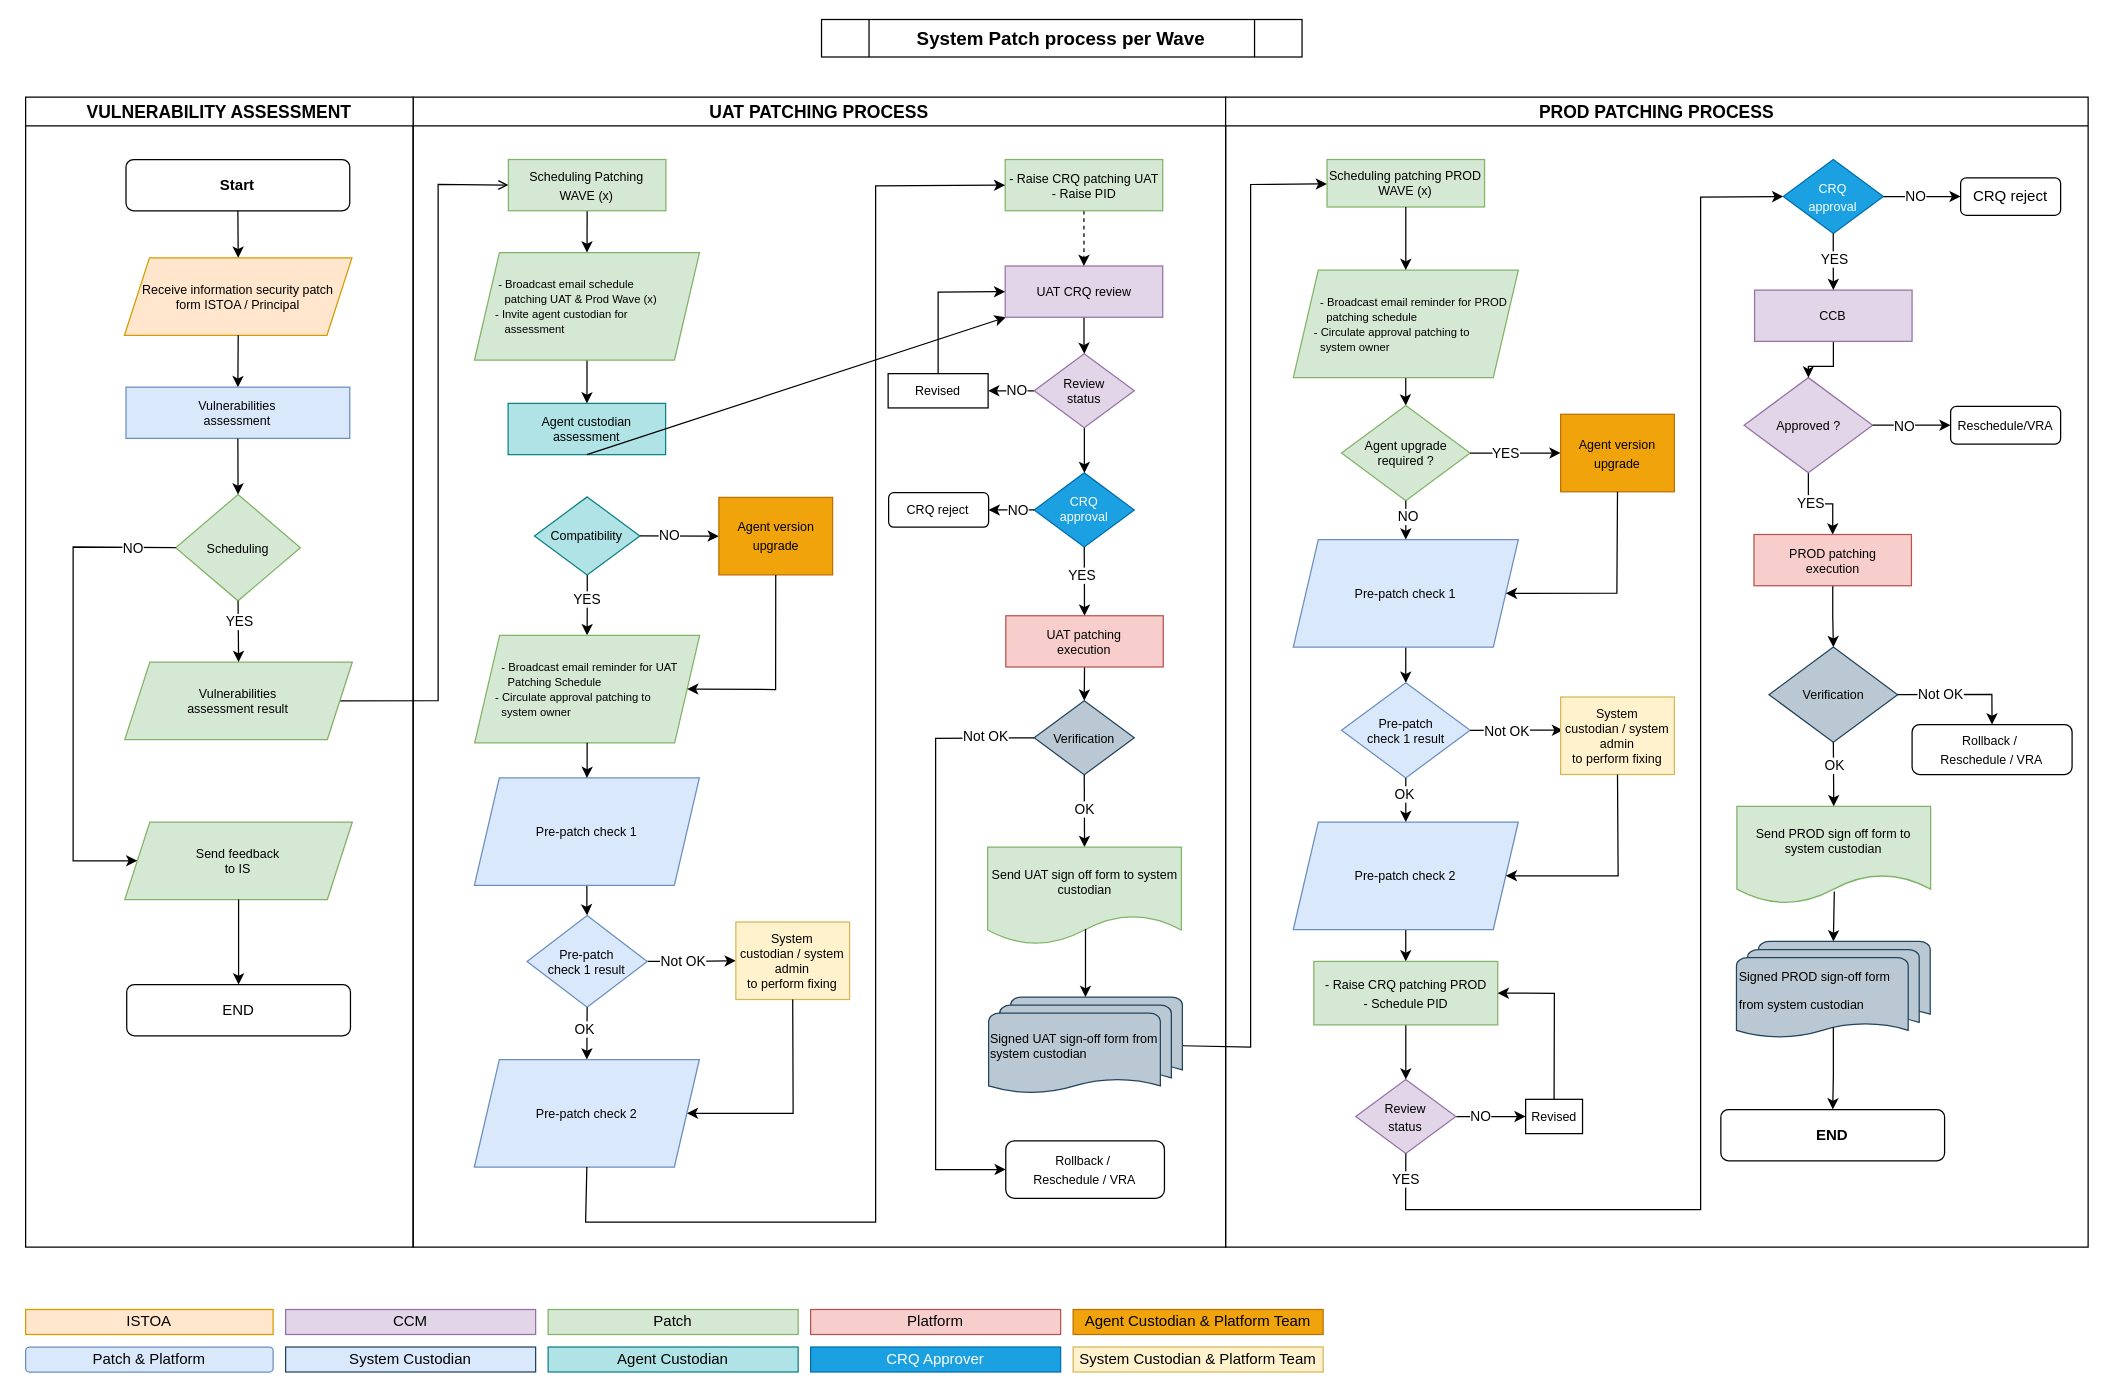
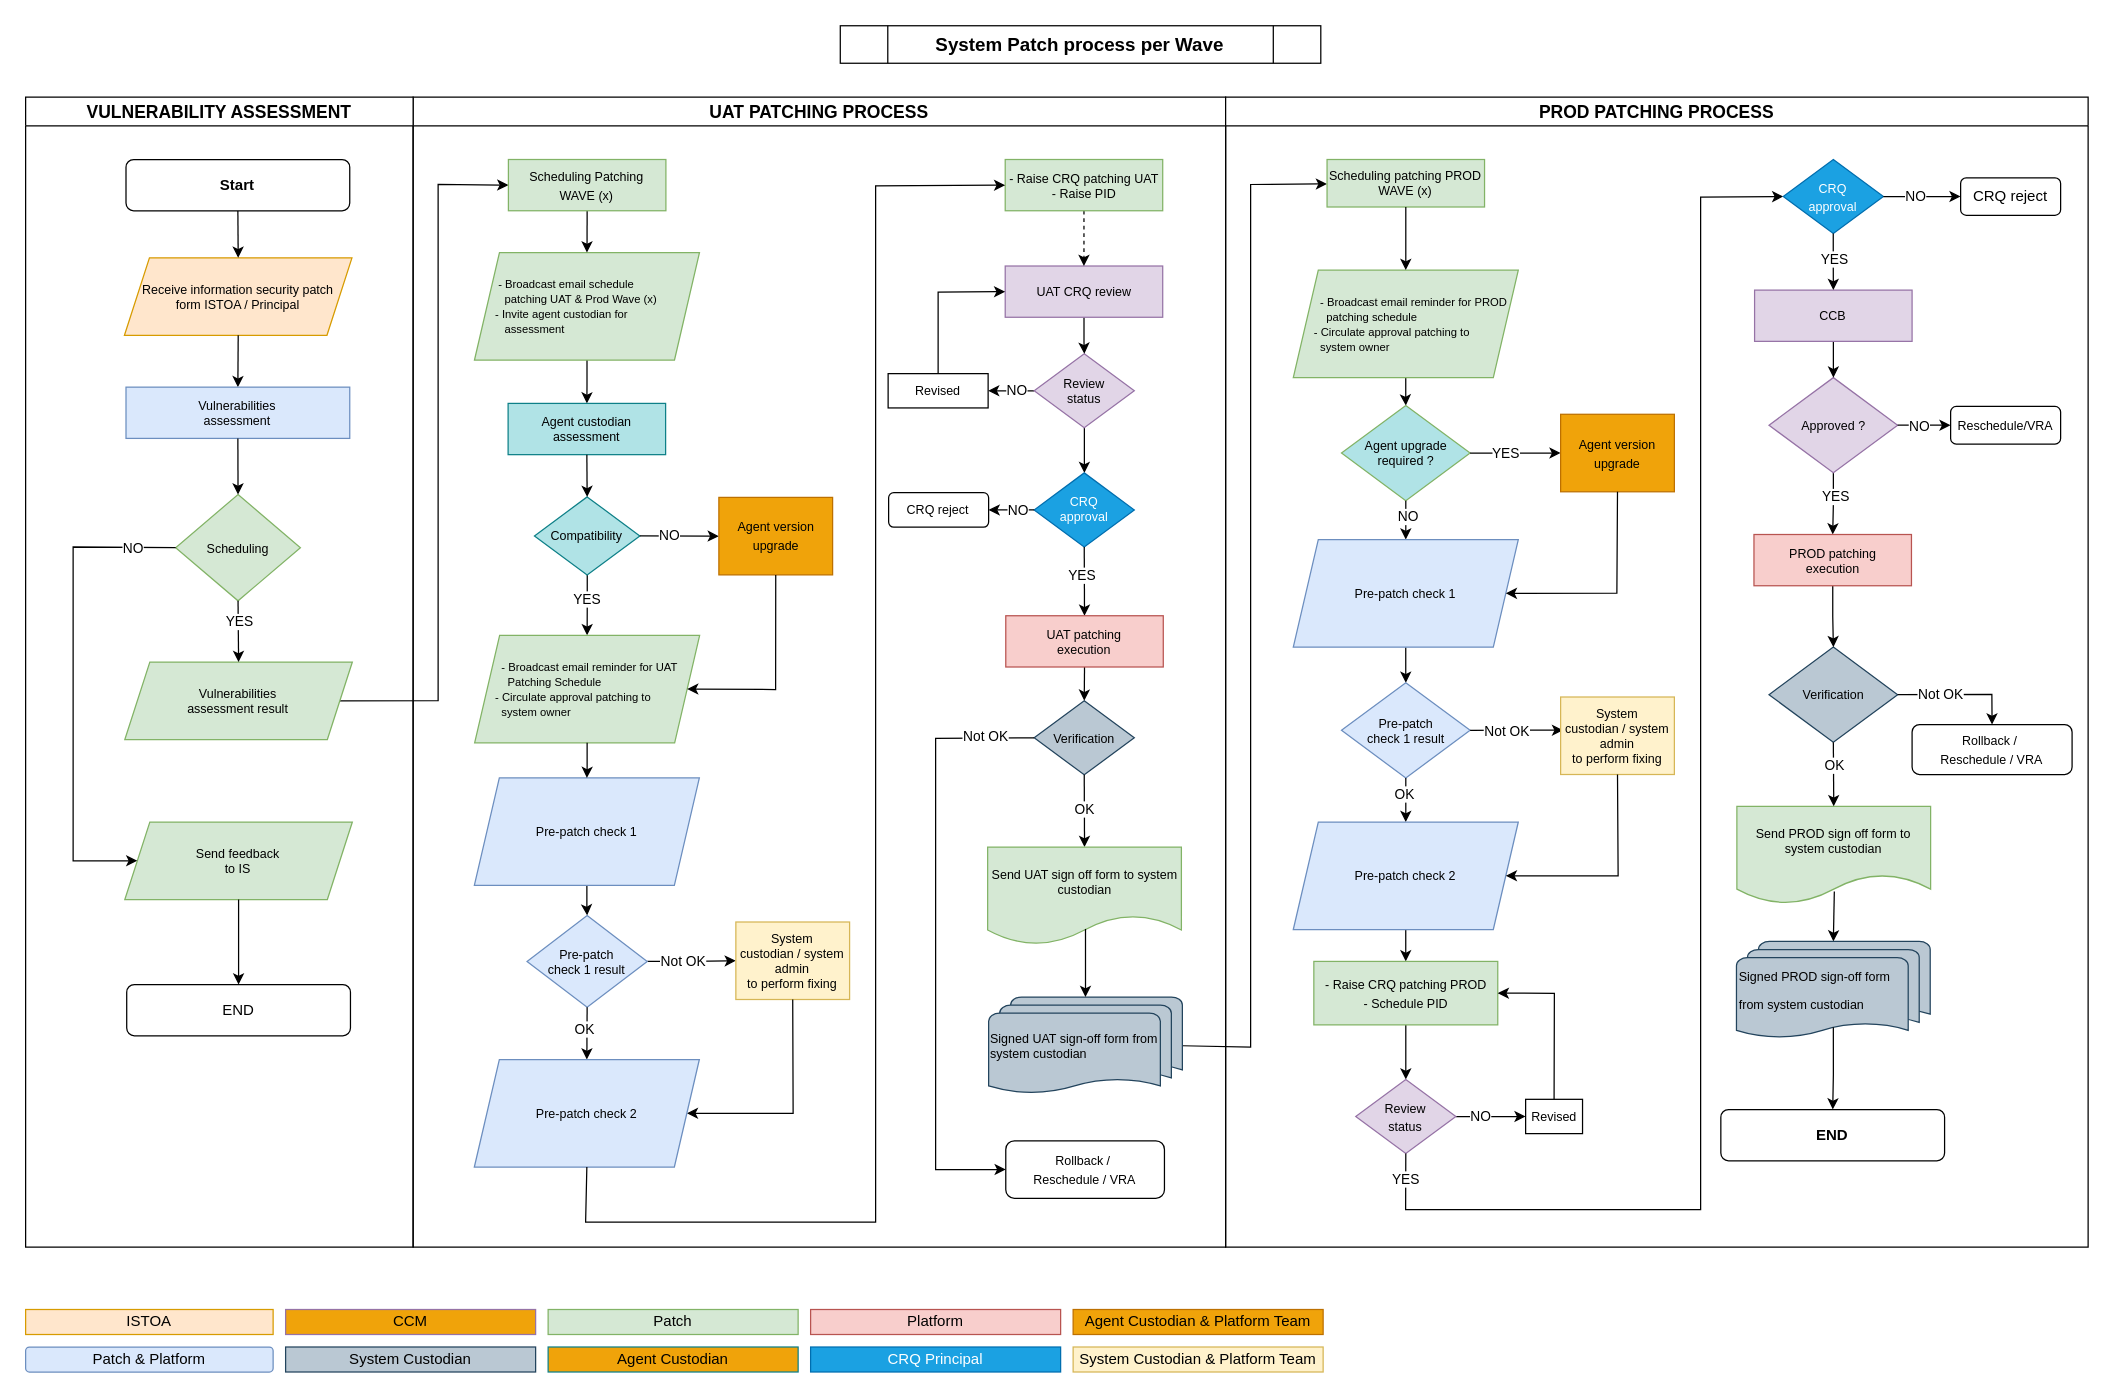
node "System Patch process per Wave": moved (1062, 38) -> (1081, 44)
edge "Vulnerabilities assessment result" -> "Scheduling Patching WAVE (x)": arrowhead open -> classic
edge "Agent custodian assessment" -> "UAT CRQ review": now "Agent custodian assessment" -> "Compatibility"
node "Approved ?": moved (1808, 425) -> (1833, 425)
node "Agent upgrade required ?": fillcolor #d5e8d4 -> #b0e3e6
node "CCM": fillcolor #e1d5e7 -> #f0a30a
node "System Custodian": fillcolor #dae8fc -> #bac8d3
node "Agent Custodian": fillcolor #b0e3e6 -> #f0a30a
node "CRQ Approver": label "CRQ Approver" -> "CRQ Principal"
